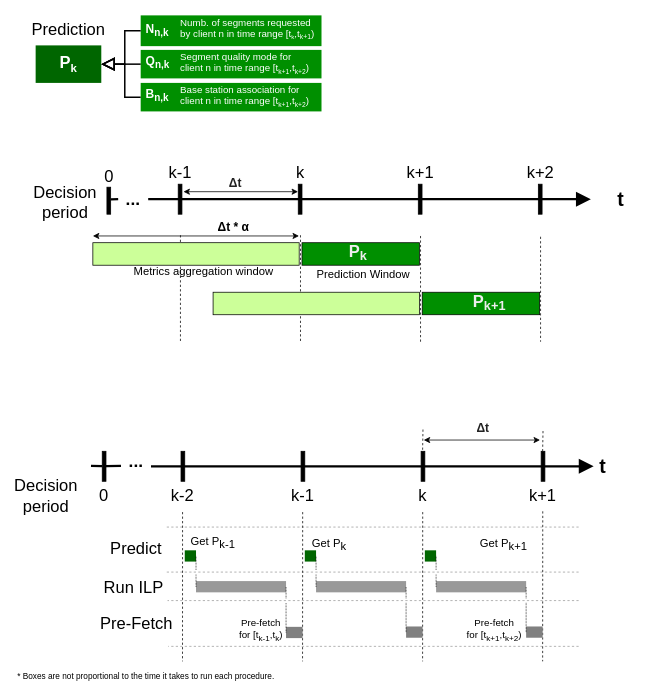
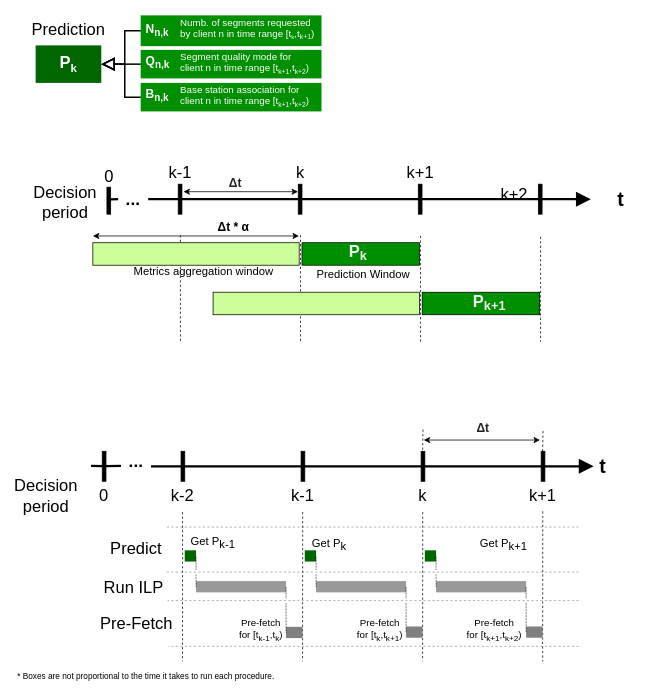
node "k+2": moved (540, 173) -> (514, 195)
node "Pre-fetch for [tk,tk+1)": added
